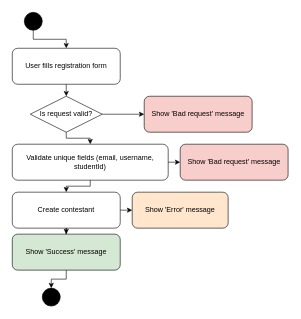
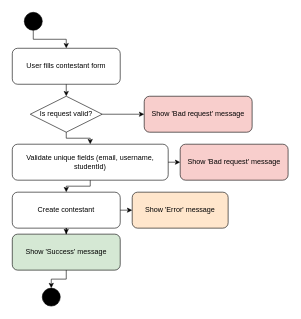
node "User fills registration form": label "User fills registration form" -> "User fills contestant form"
